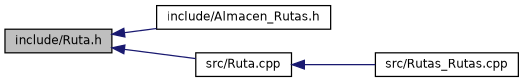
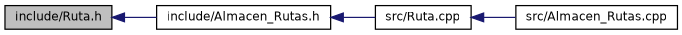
edge "src/Ruta.cpp" -> "include/Ruta.h": now "src/Ruta.cpp" -> "include/Almacen_Rutas.h"
node "src/Rutas_Rutas.cpp": label "src/Rutas_Rutas.cpp" -> "src/Almacen_Rutas.cpp"
